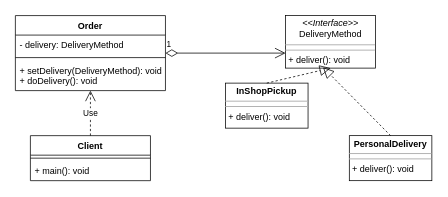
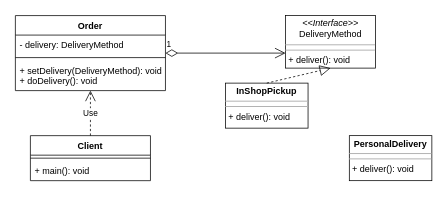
edge "PersonalDelivery + deliver(): void" -> "<<Interface>> DeliveryMethod + deliver(): void": removed
